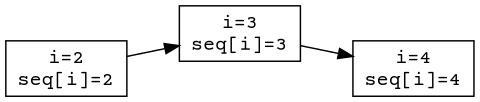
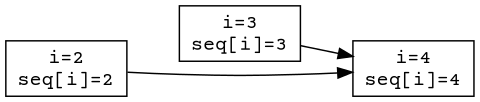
edge "i=2 seq[i]=2" -> "i=3 seq[i]=3": now "i=2 seq[i]=2" -> "i=4 seq[i]=4"
